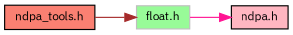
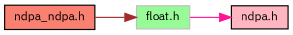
node "ndpa_tools.h": label "ndpa_tools.h" -> "ndpa_ndpa.h"
